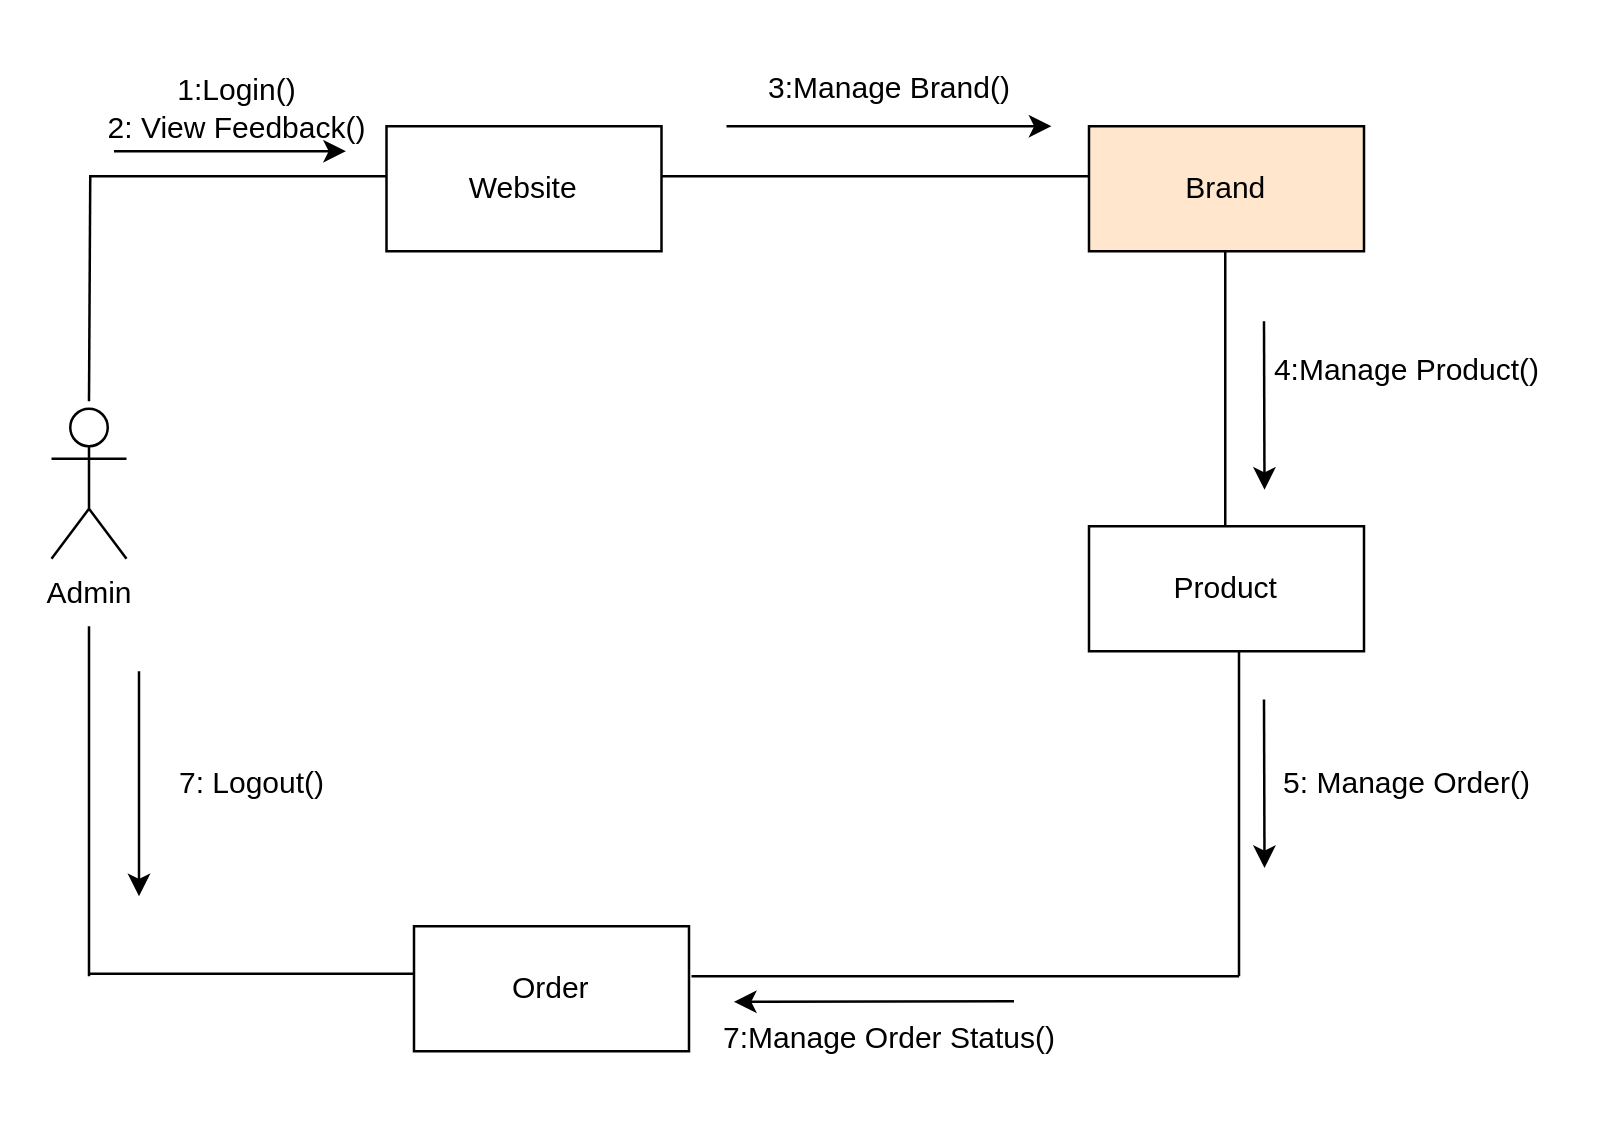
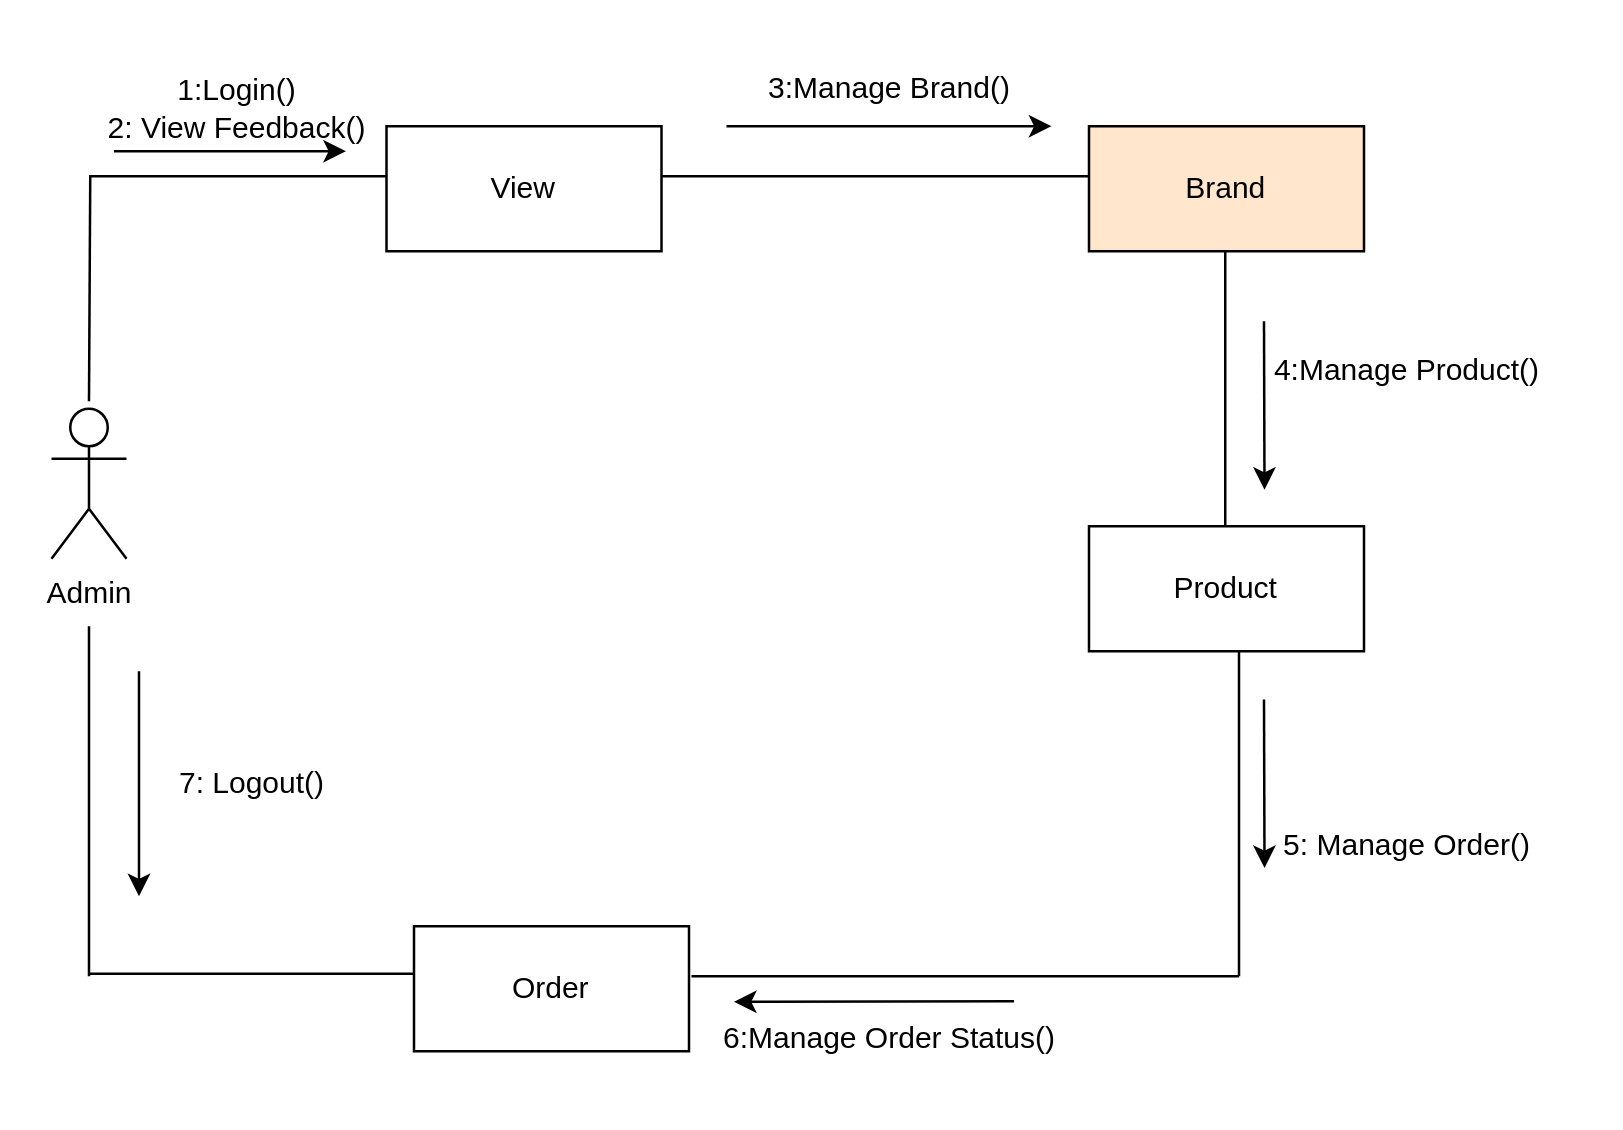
node "Website": label "Website" -> "View"
node "5: Manage Order()": moved (1406, 784) -> (1406, 846)
node "7:Manage Order Status()": label "7:Manage Order Status()" -> "6:Manage Order Status()"
